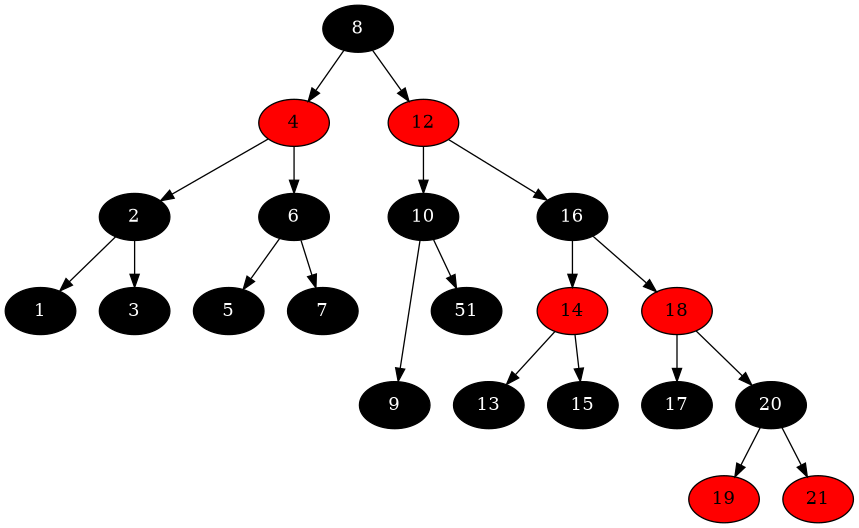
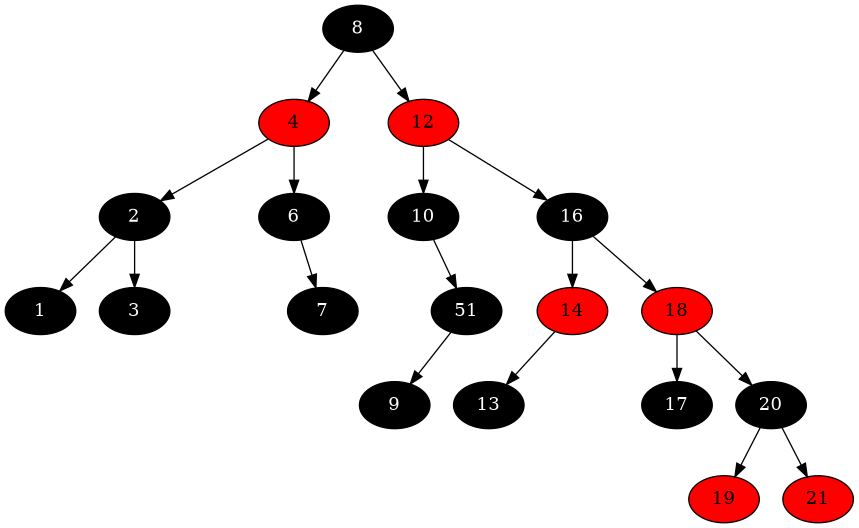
edge "10" -> "9": now "51" -> "9"
node "5": removed
node "15": removed
